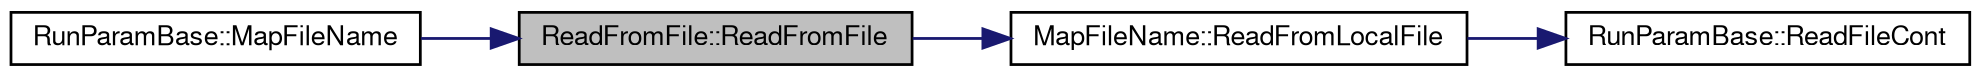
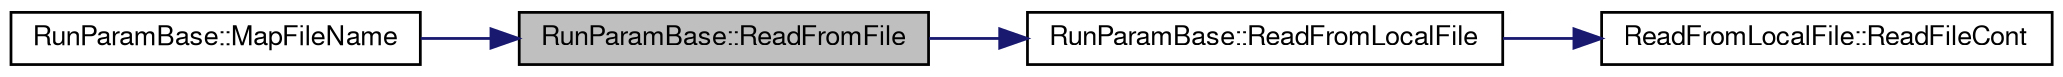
node "ReadFromFile::ReadFromFile": label "ReadFromFile::ReadFromFile" -> "RunParamBase::ReadFromFile"
node "MapFileName::ReadFromLocalFile": label "MapFileName::ReadFromLocalFile" -> "RunParamBase::ReadFromLocalFile"
node "RunParamBase::ReadFileCont": label "RunParamBase::ReadFileCont" -> "ReadFromLocalFile::ReadFileCont"
